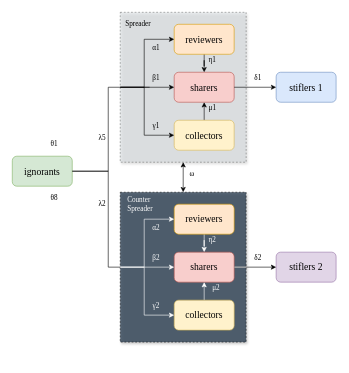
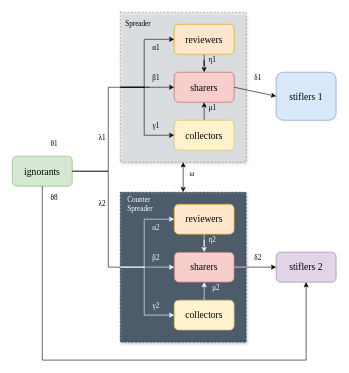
node "stiflers 1": size 60x30 -> 60x48
node "λ5": label "λ5" -> "λ1"
edge "ignorants" -> "stiflers 2": added
